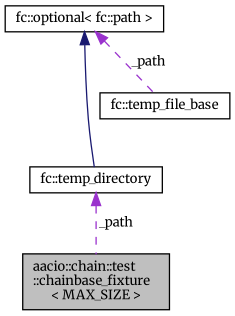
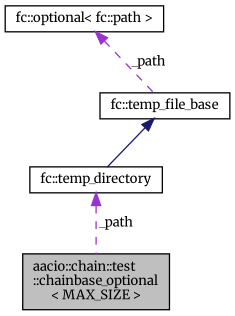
edge "fc::temp_directory" -> "fc::optional< fc::path >": now "fc::temp_directory" -> "fc::temp_file_base"
node "aacio::chain::test ::chainbase_fixture < MAX_SIZE >": label "aacio::chain::test ::chainbase_fixture < MAX_SIZE >" -> "aacio::chain::test ::chainbase_optional < MAX_SIZE >"
